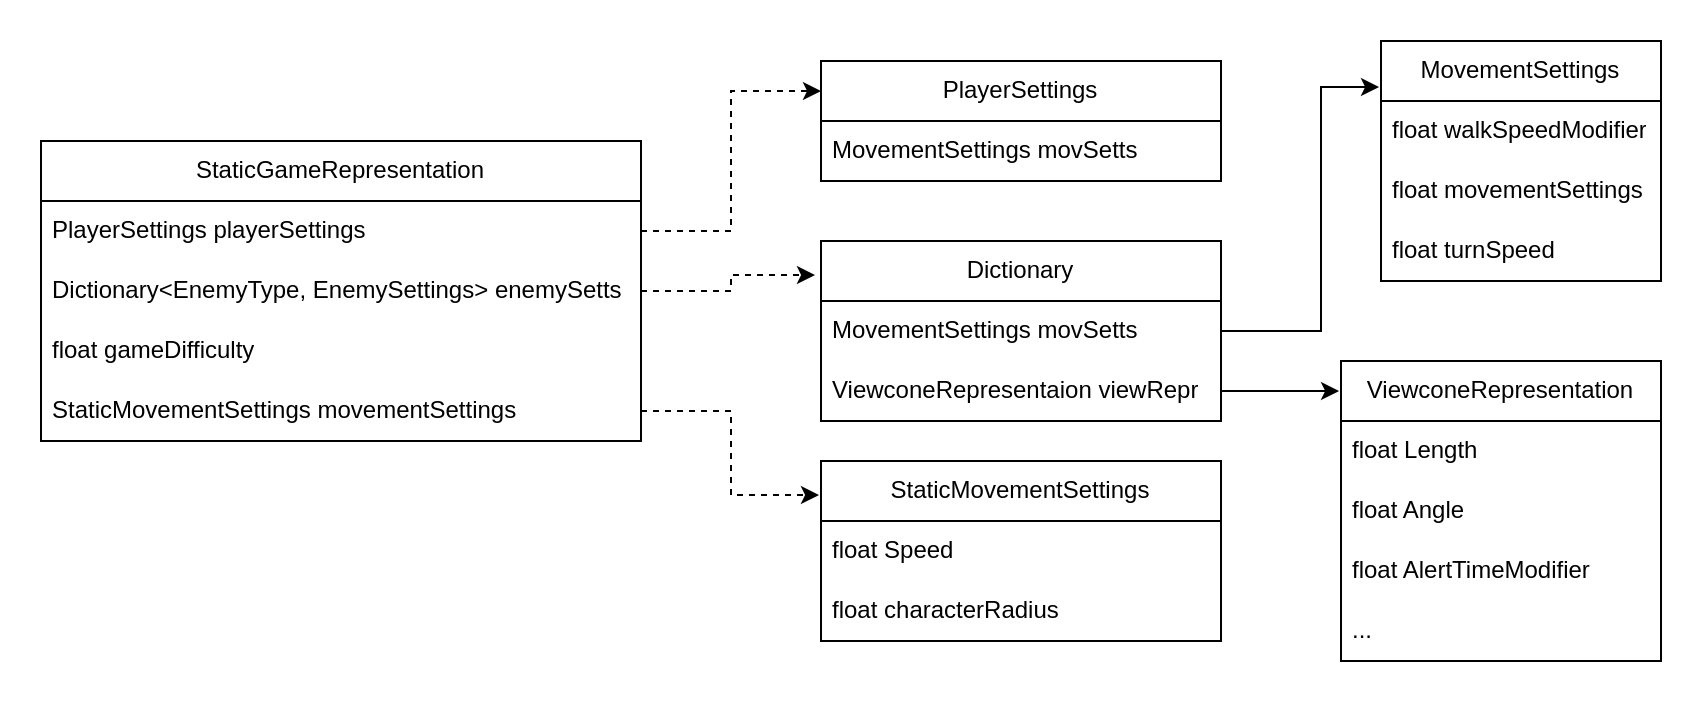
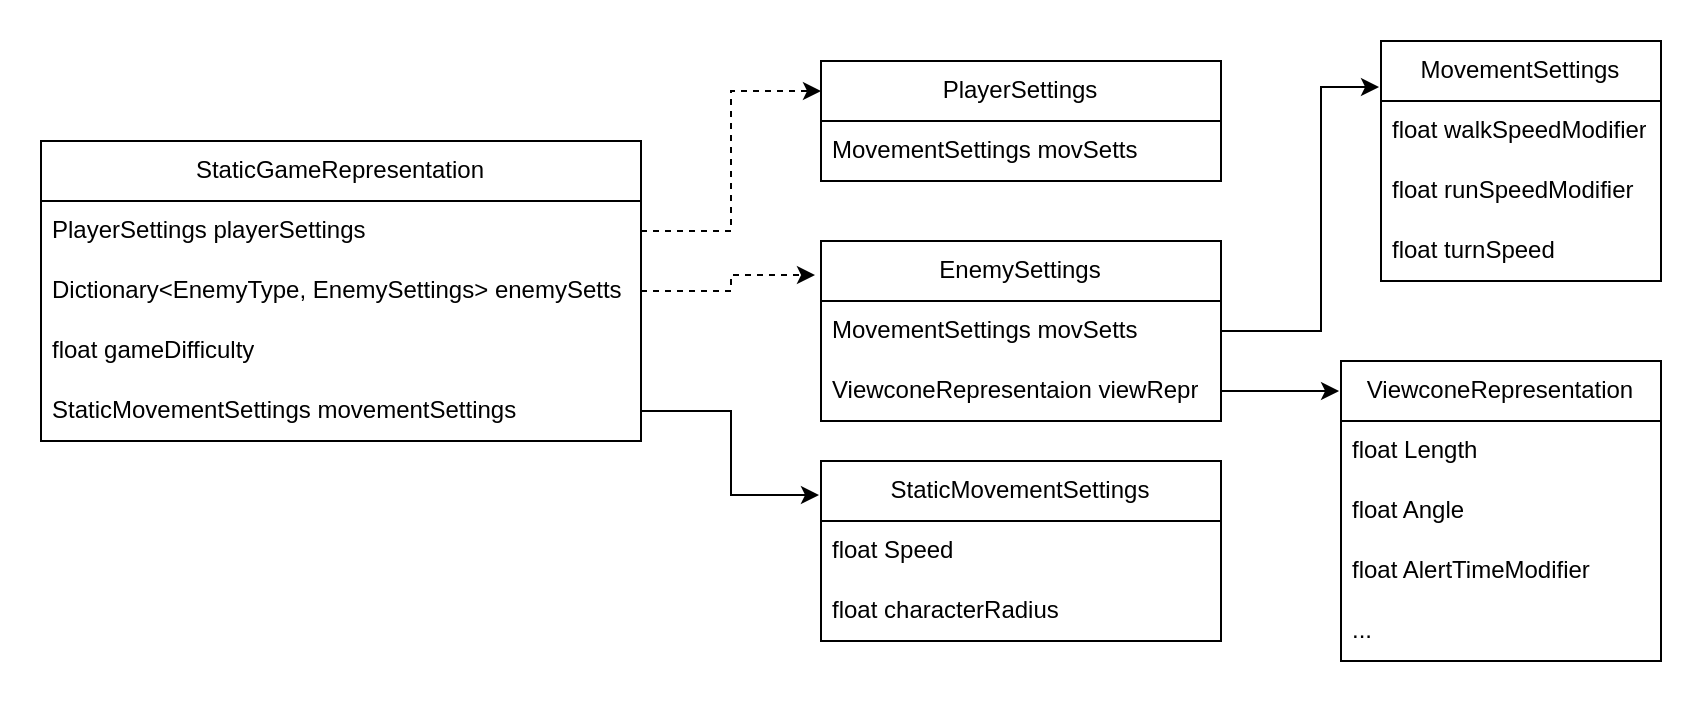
node "float movementSettings": label "float movementSettings" -> "float runSpeedModifier"
node "Dictionary": label "Dictionary" -> "EnemySettings"
edge "StaticMovementSettings movementSettings" -> "StaticMovementSettings": style dashed -> solid
